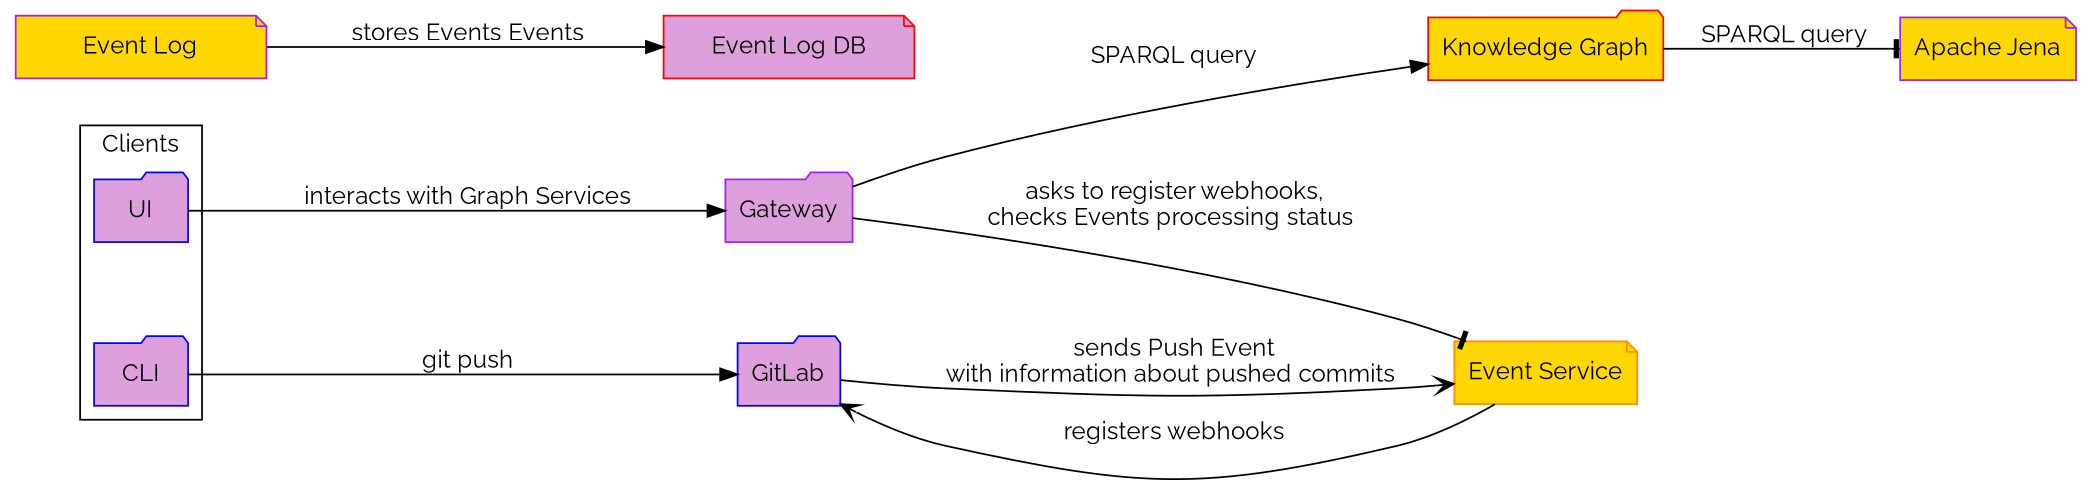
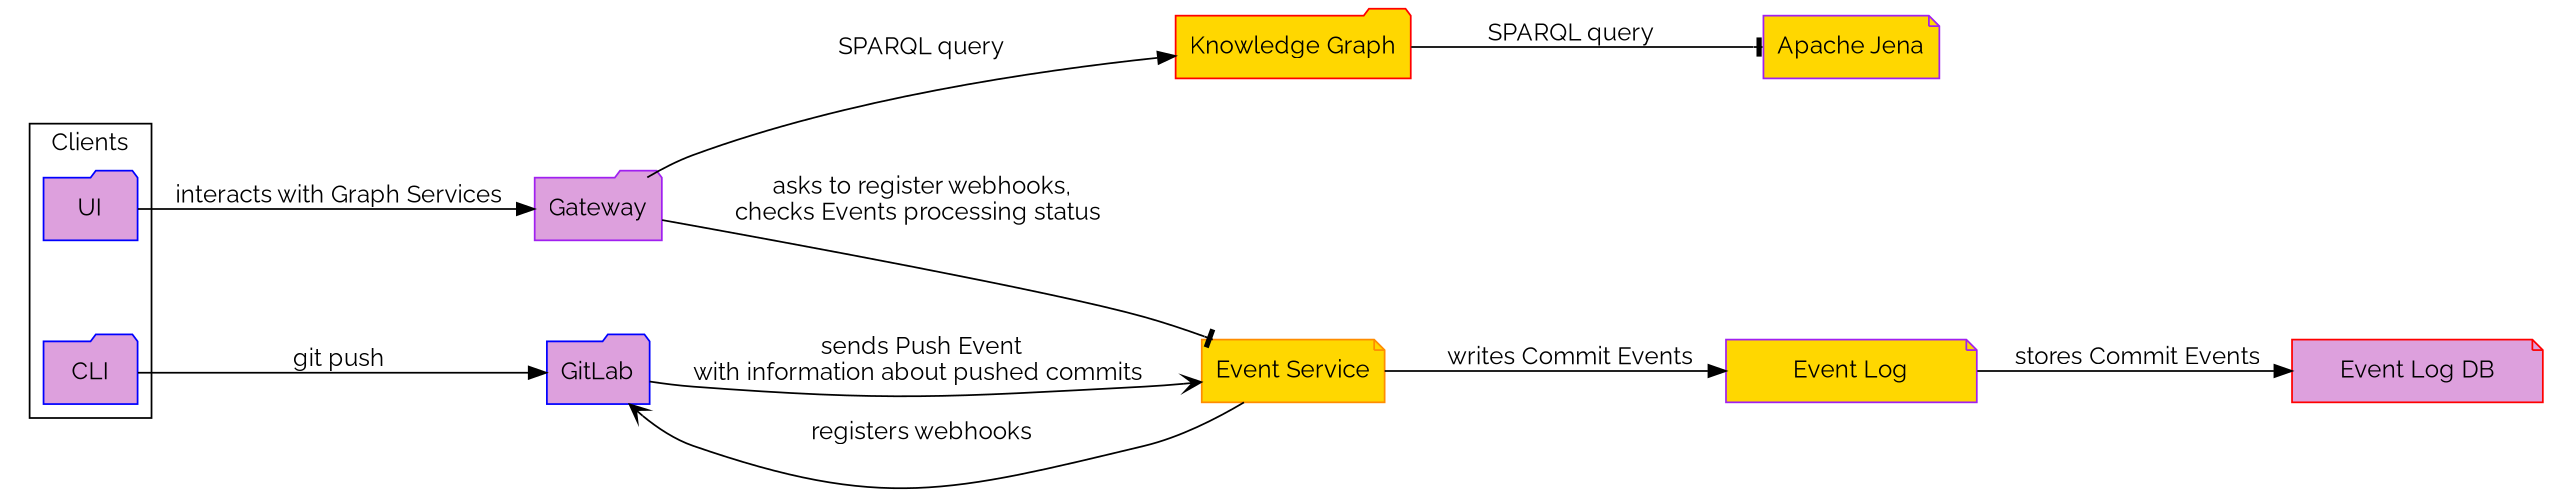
edge "Event Log" -> "Event Log DB": label " stores Events Events" -> " stores Commit Events"
edge "Event Service" -> "Event Log": added, label "writes Commit Events"
